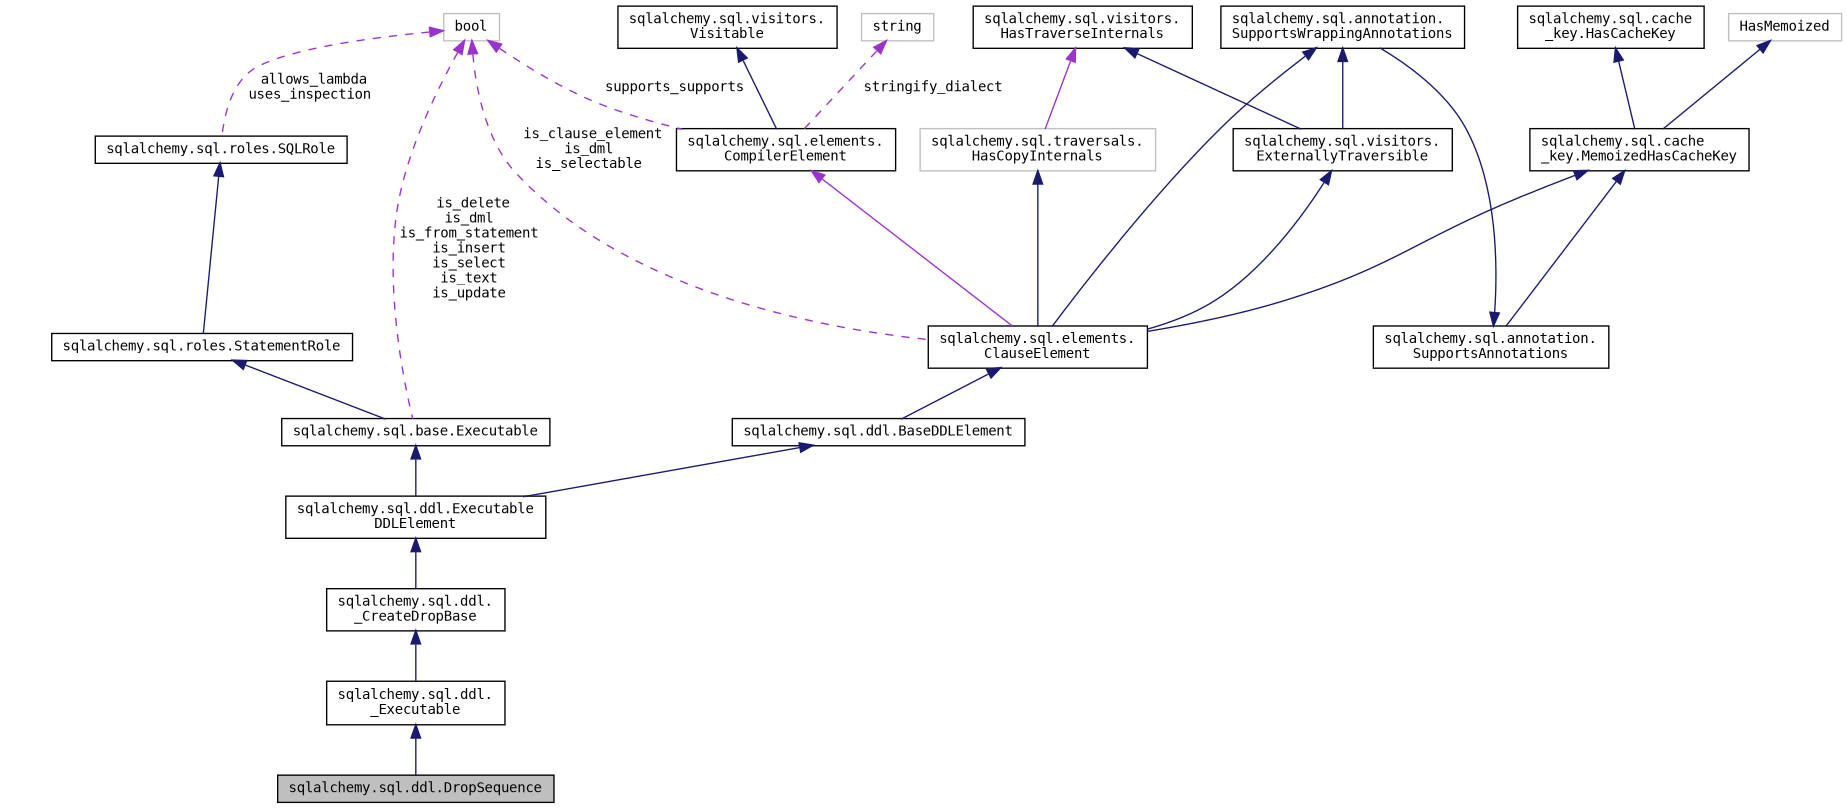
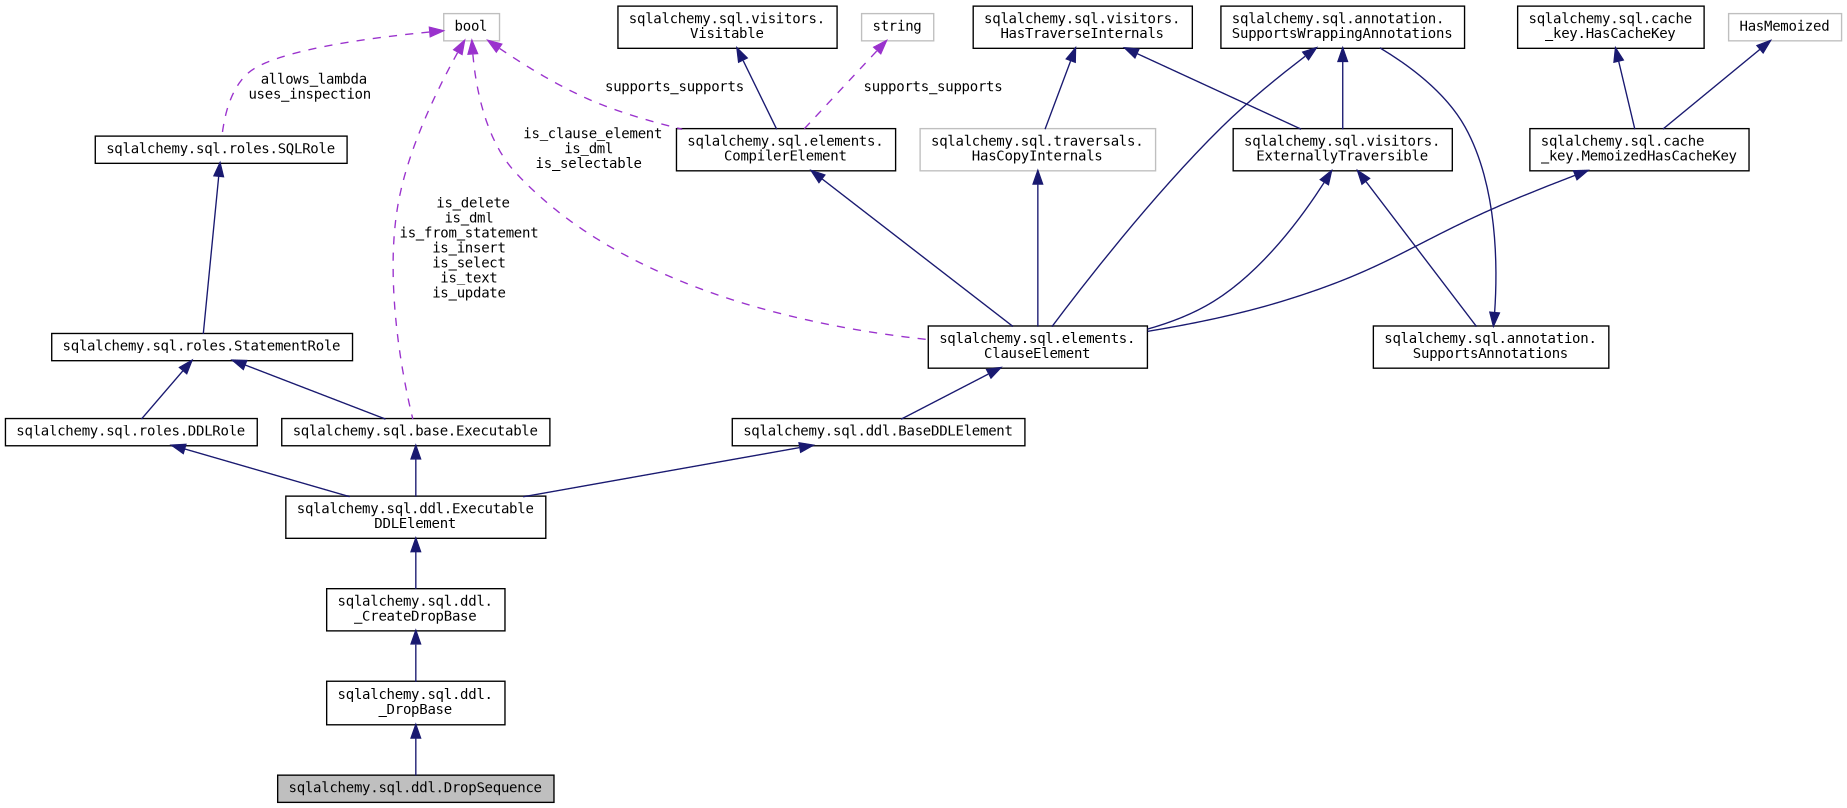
edge "sqlalchemy.sql.elements. CompilerElement" -> "string": label " stringify_dialect" -> " supports_supports"
edge "sqlalchemy.sql.traversals. HasCopyInternals" -> "sqlalchemy.sql.visitors. HasTraverseInternals": color darkorchid3 -> midnightblue
edge "sqlalchemy.sql.elements. ClauseElement" -> "sqlalchemy.sql.elements. CompilerElement": color darkorchid3 -> midnightblue
edge "sqlalchemy.sql.annotation. SupportsAnnotations" -> "sqlalchemy.sql.cache _key.MemoizedHasCacheKey": now "sqlalchemy.sql.annotation. SupportsAnnotations" -> "sqlalchemy.sql.visitors. ExternallyTraversible"
node "sqlalchemy.sql.roles.DDLRole": added
node "sqlalchemy.sql.ddl. _Executable": label "sqlalchemy.sql.ddl. _Executable" -> "sqlalchemy.sql.ddl. _DropBase"
